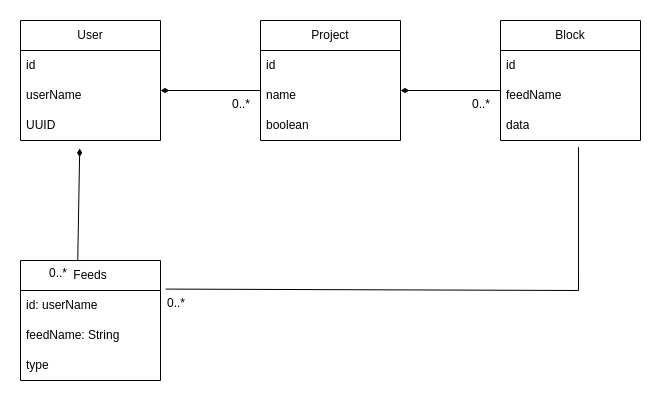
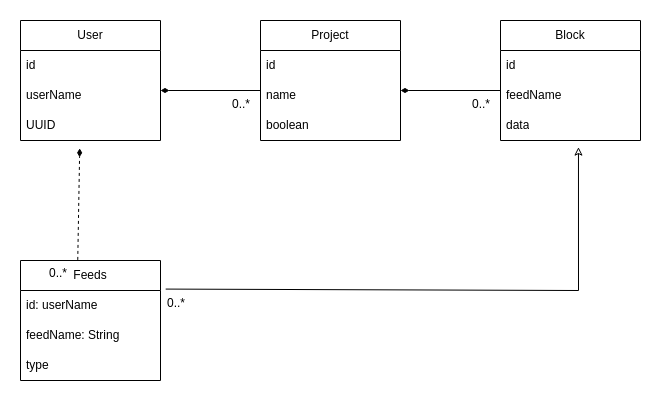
edge "data" -- "id: userName": arrowhead none -> classic
edge "Feeds" -> "UUID": style solid -> dashed
